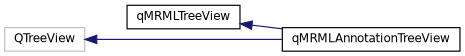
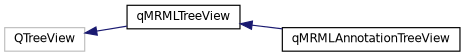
edge "qMRMLAnnotationTreeView" -> "QTreeView": now "qMRMLTreeView" -> "QTreeView"
